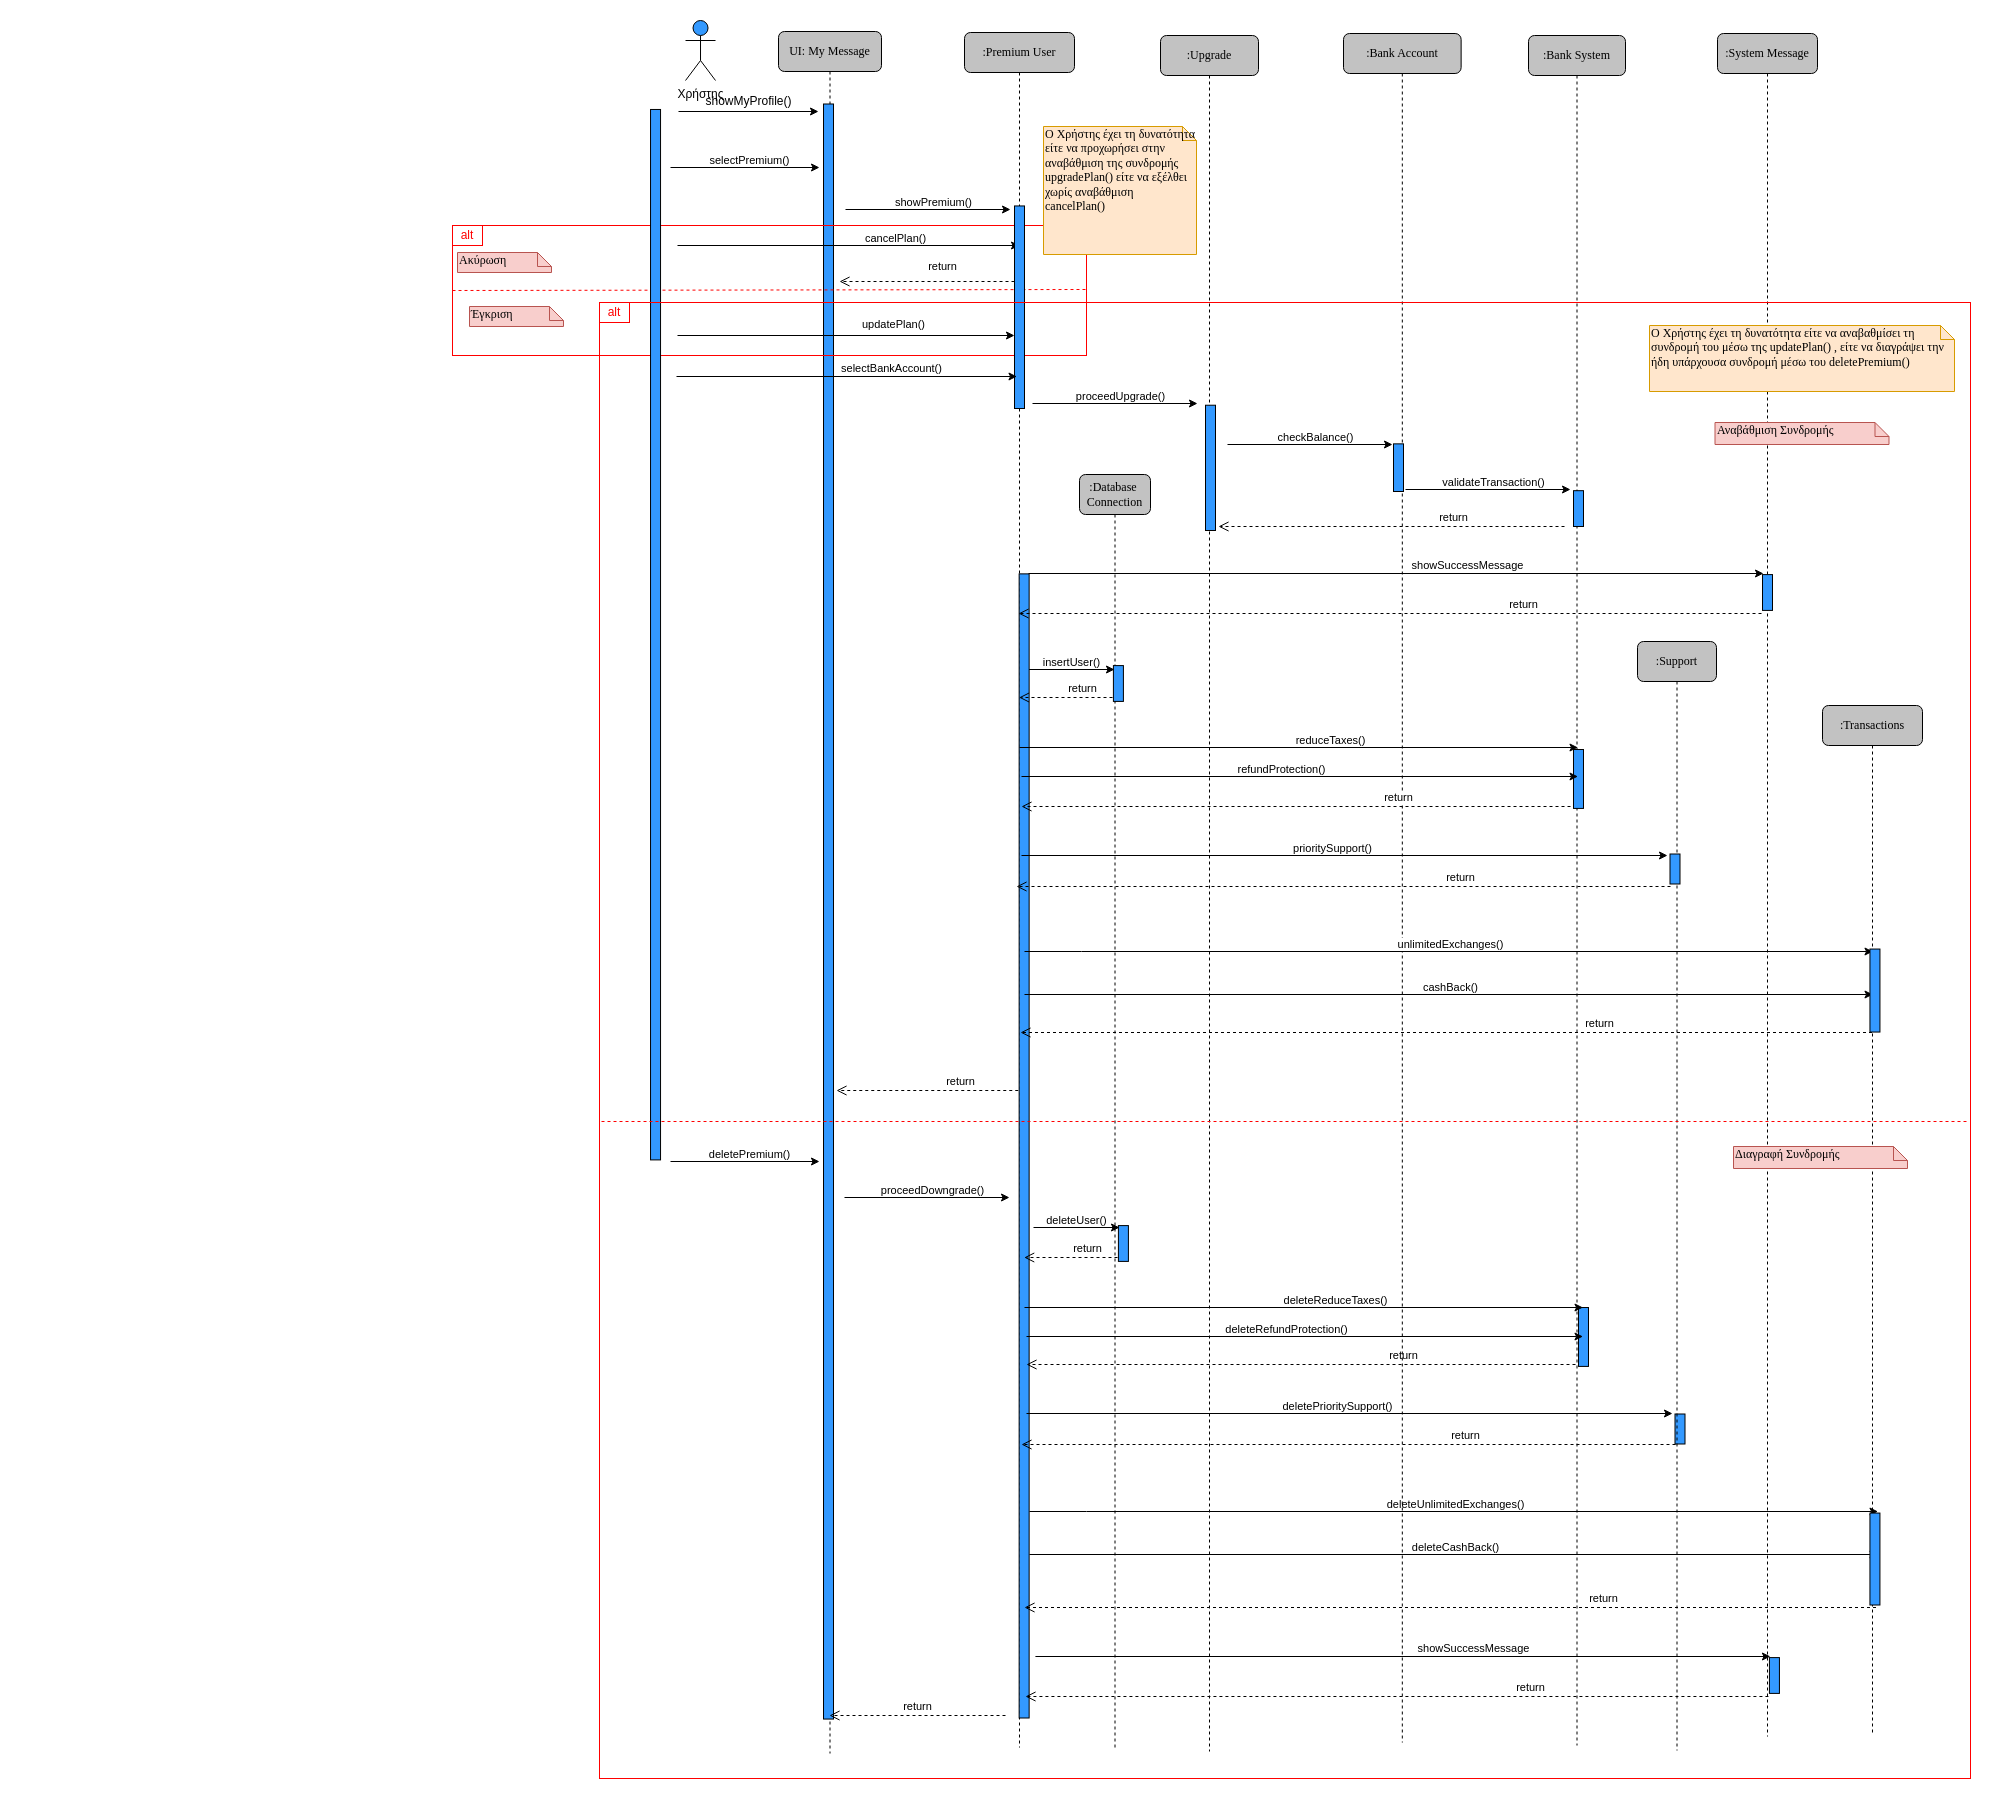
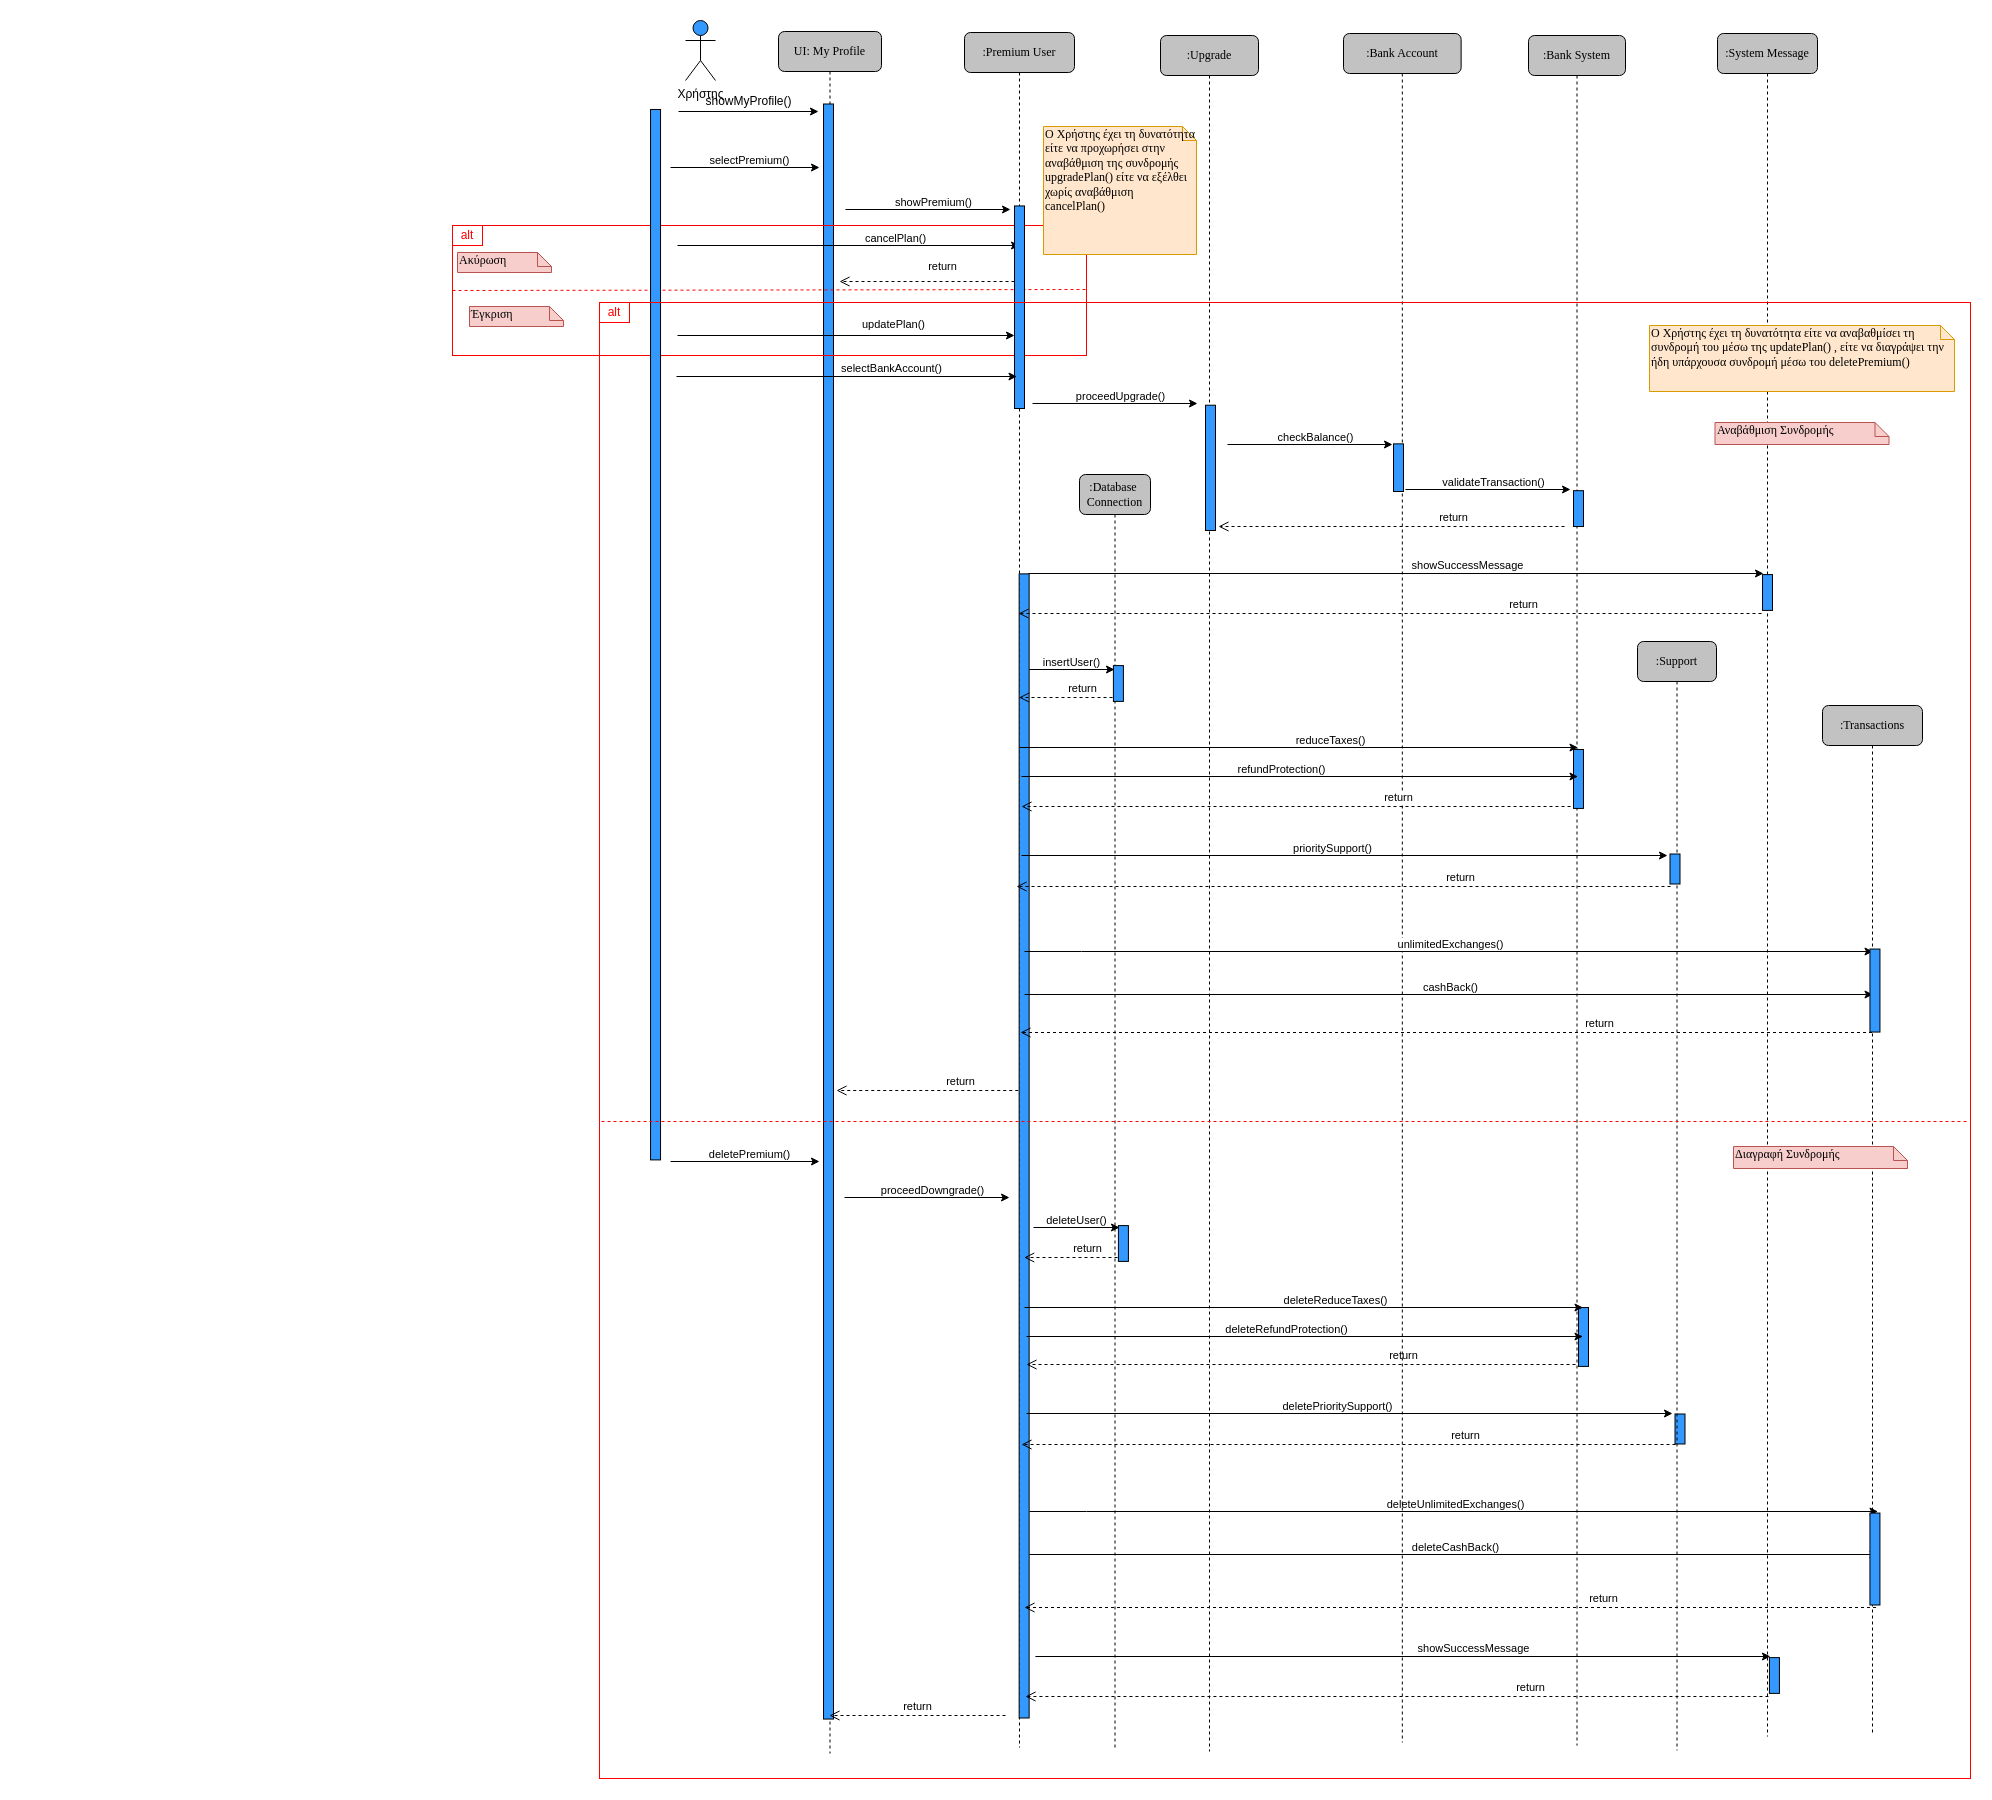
node "UI: My Message": label "UI: My Message" -> "UI: My Profile"
